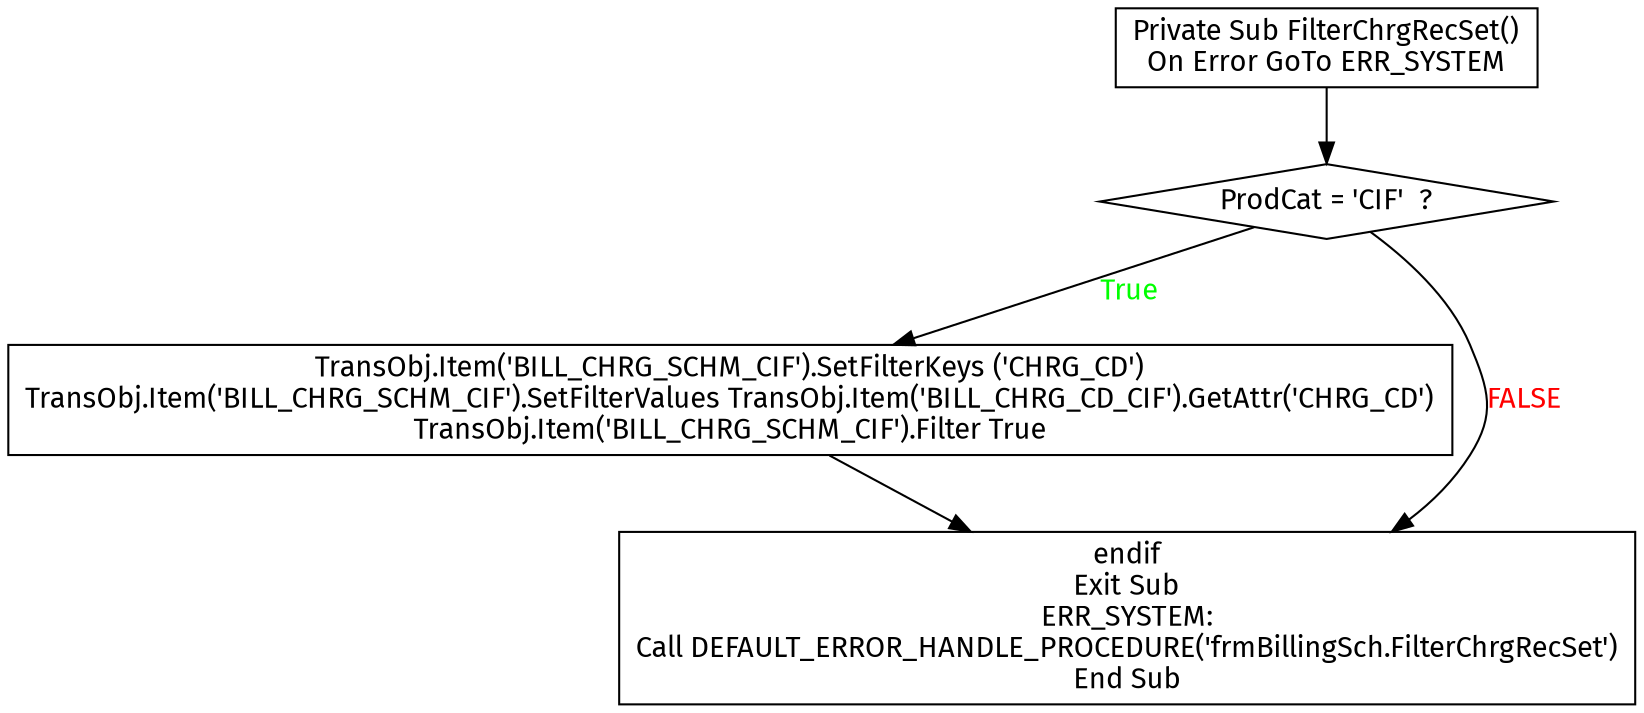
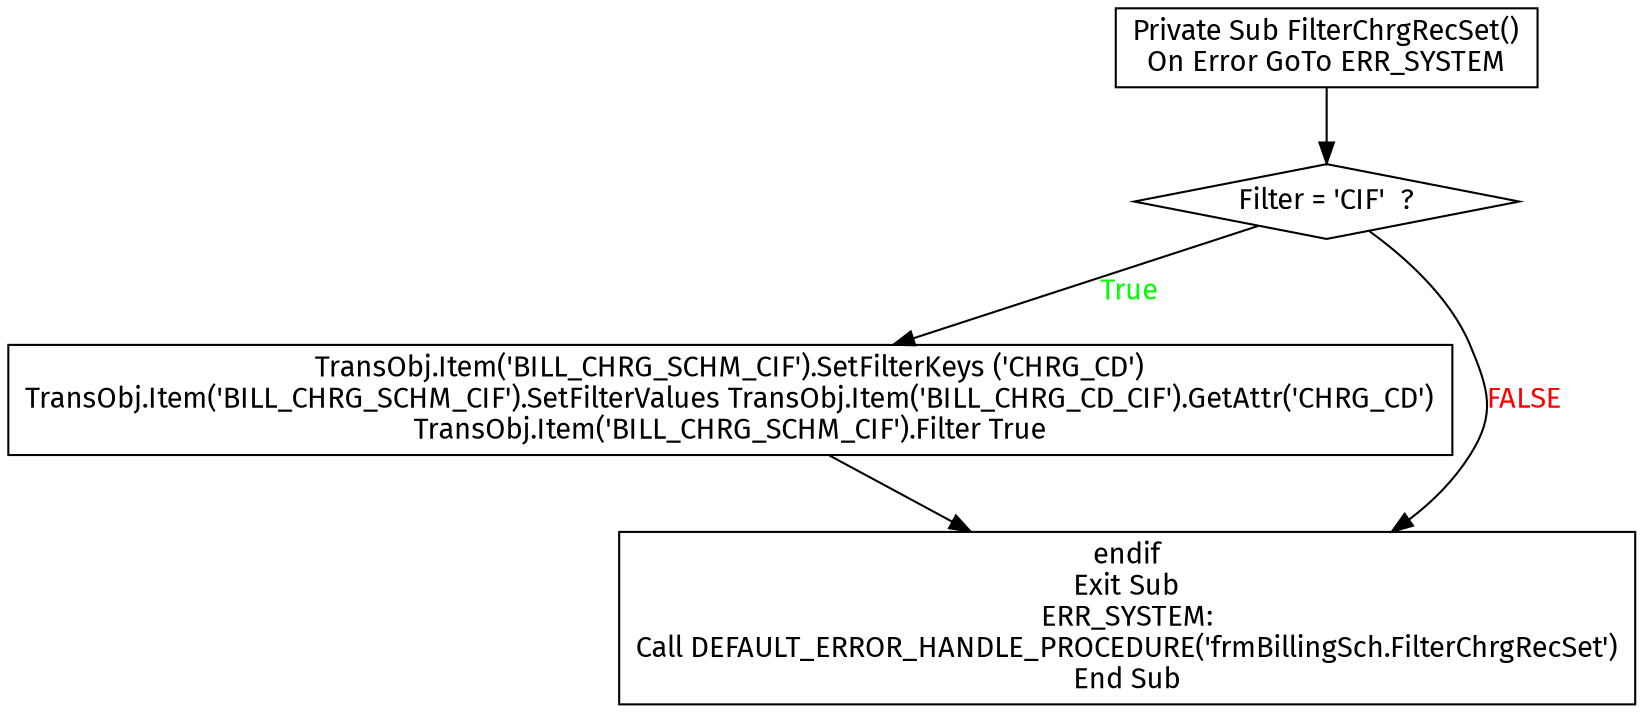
node "ProdCat = 'CIF'  ?": label "ProdCat = 'CIF'  ?" -> "Filter = 'CIF'  ?"
